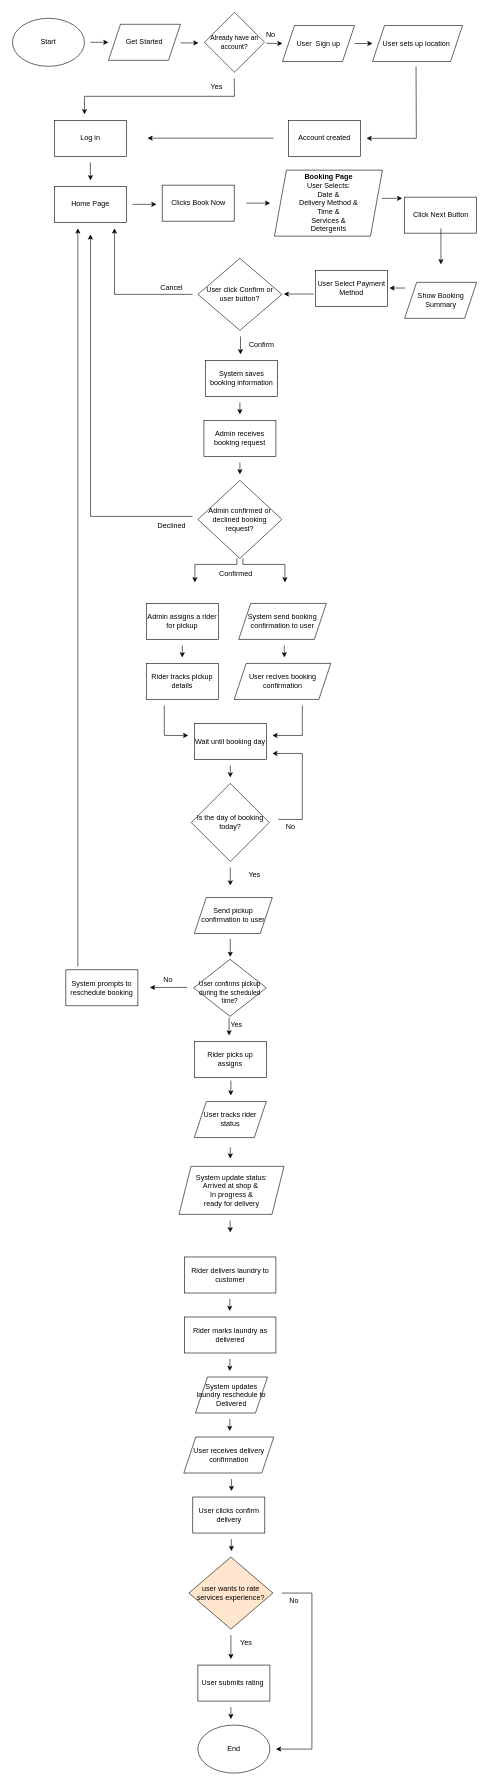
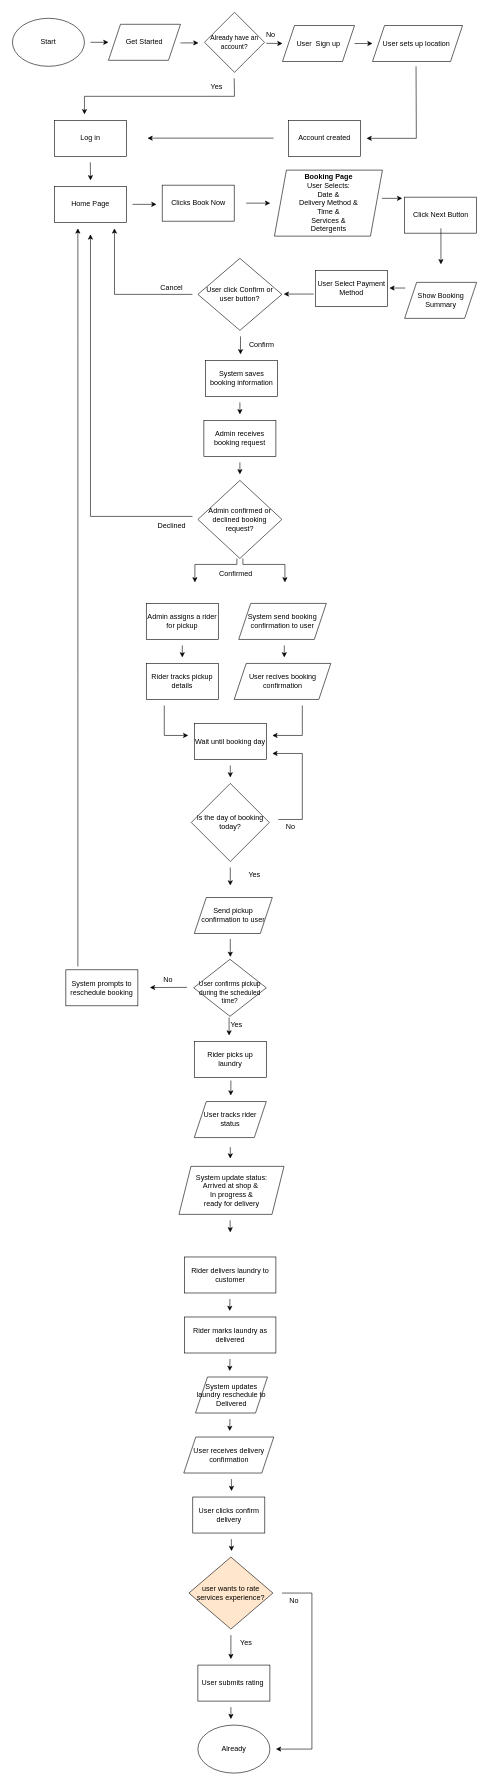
node "Rider picks up assigns": label "Rider picks up assigns" -> "Rider picks up laundry"
node "End": label "End" -> "Already"
